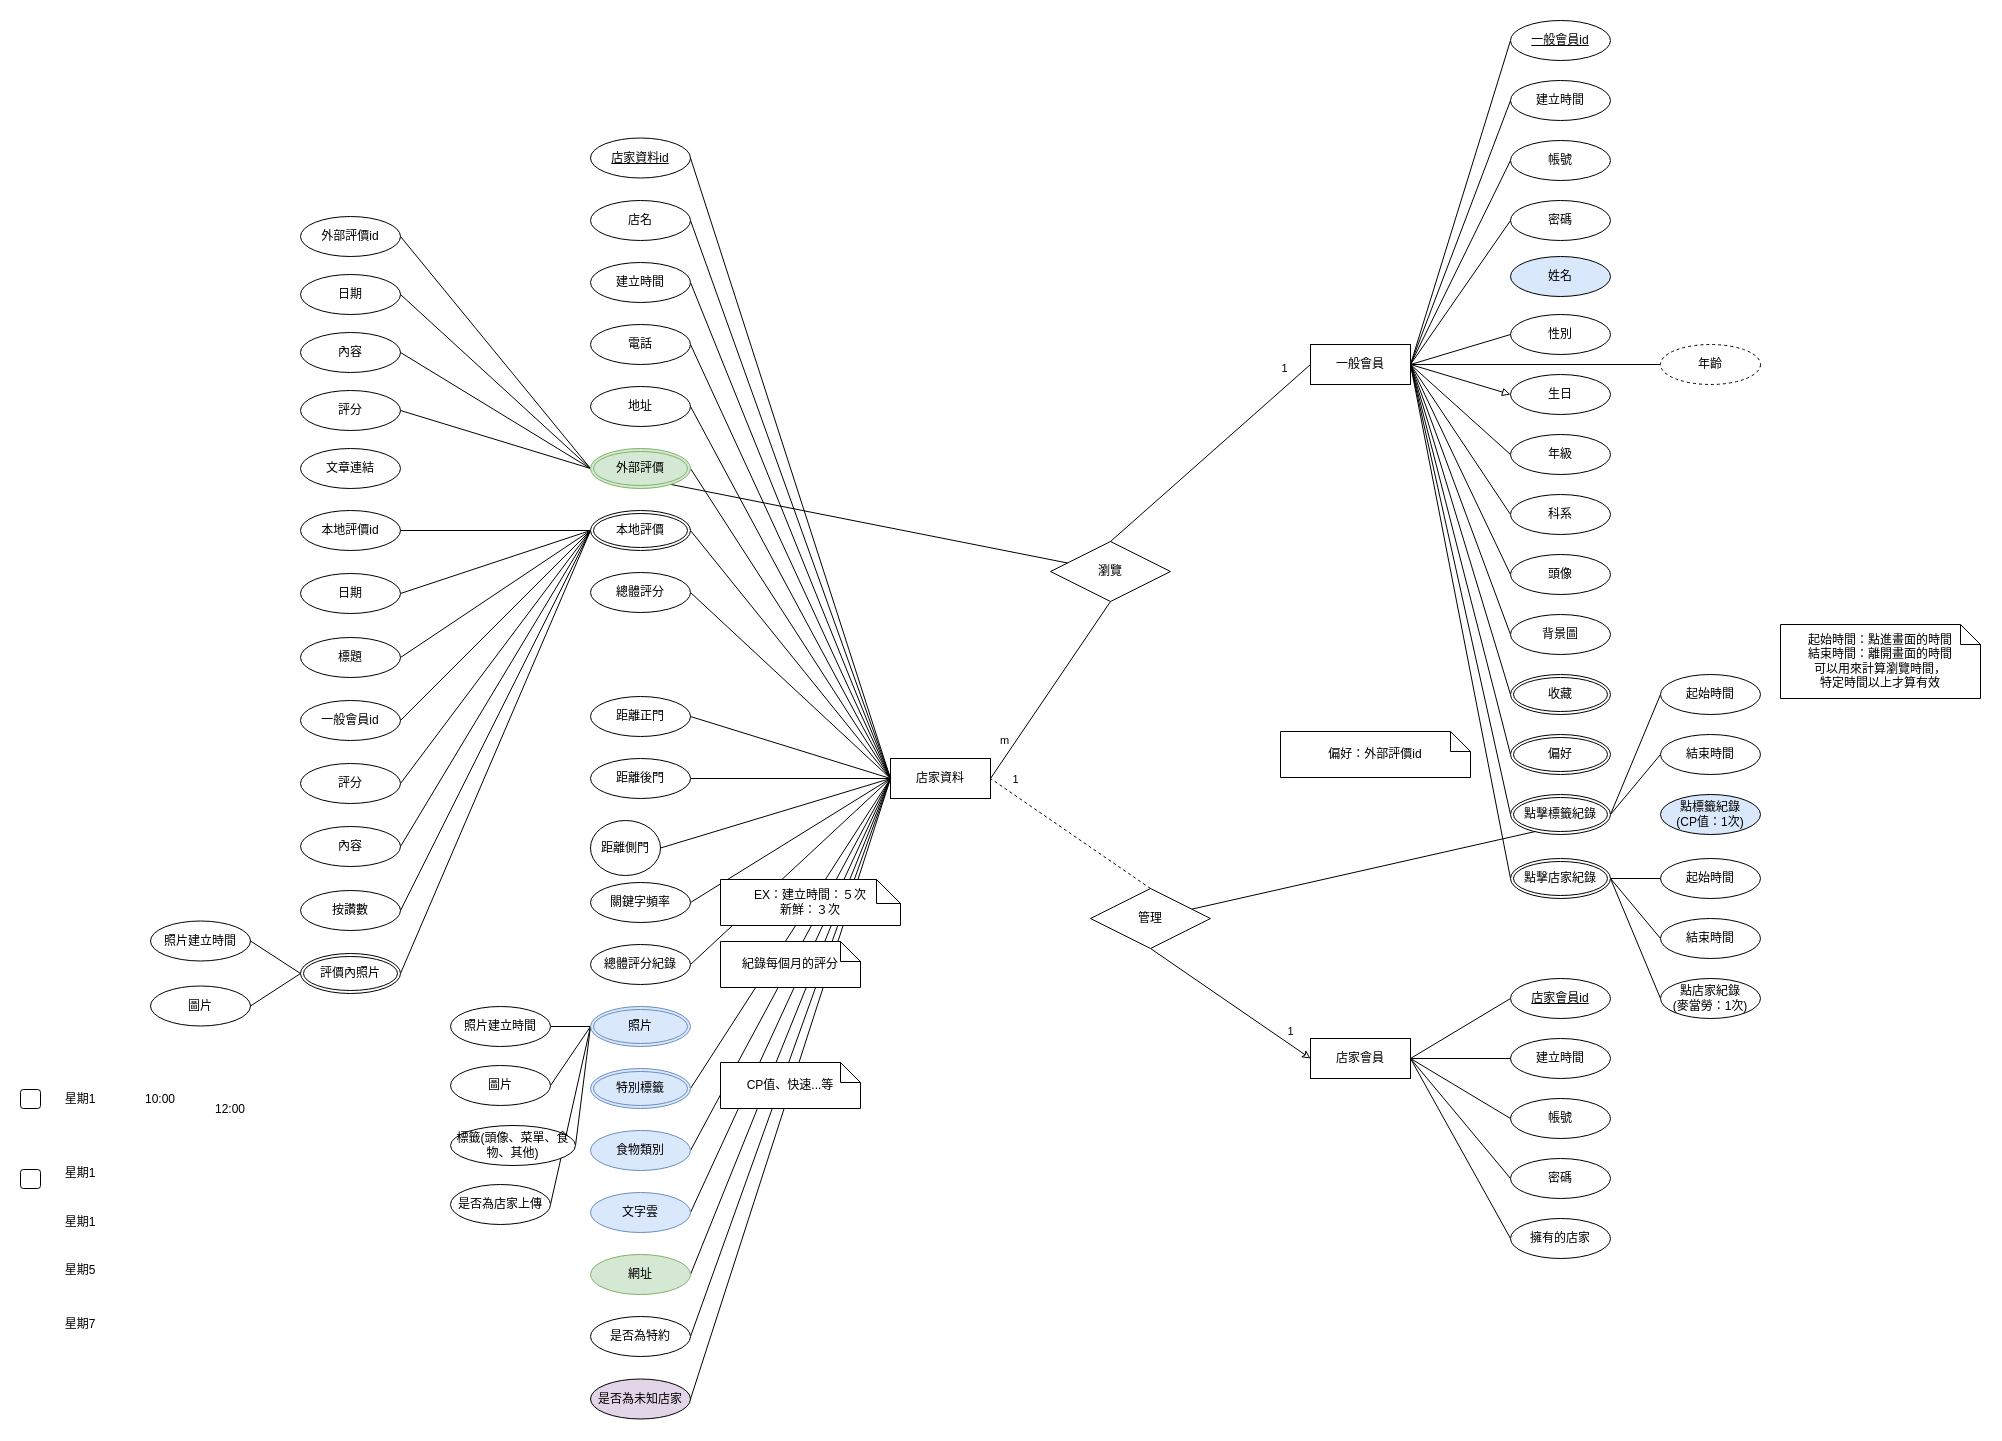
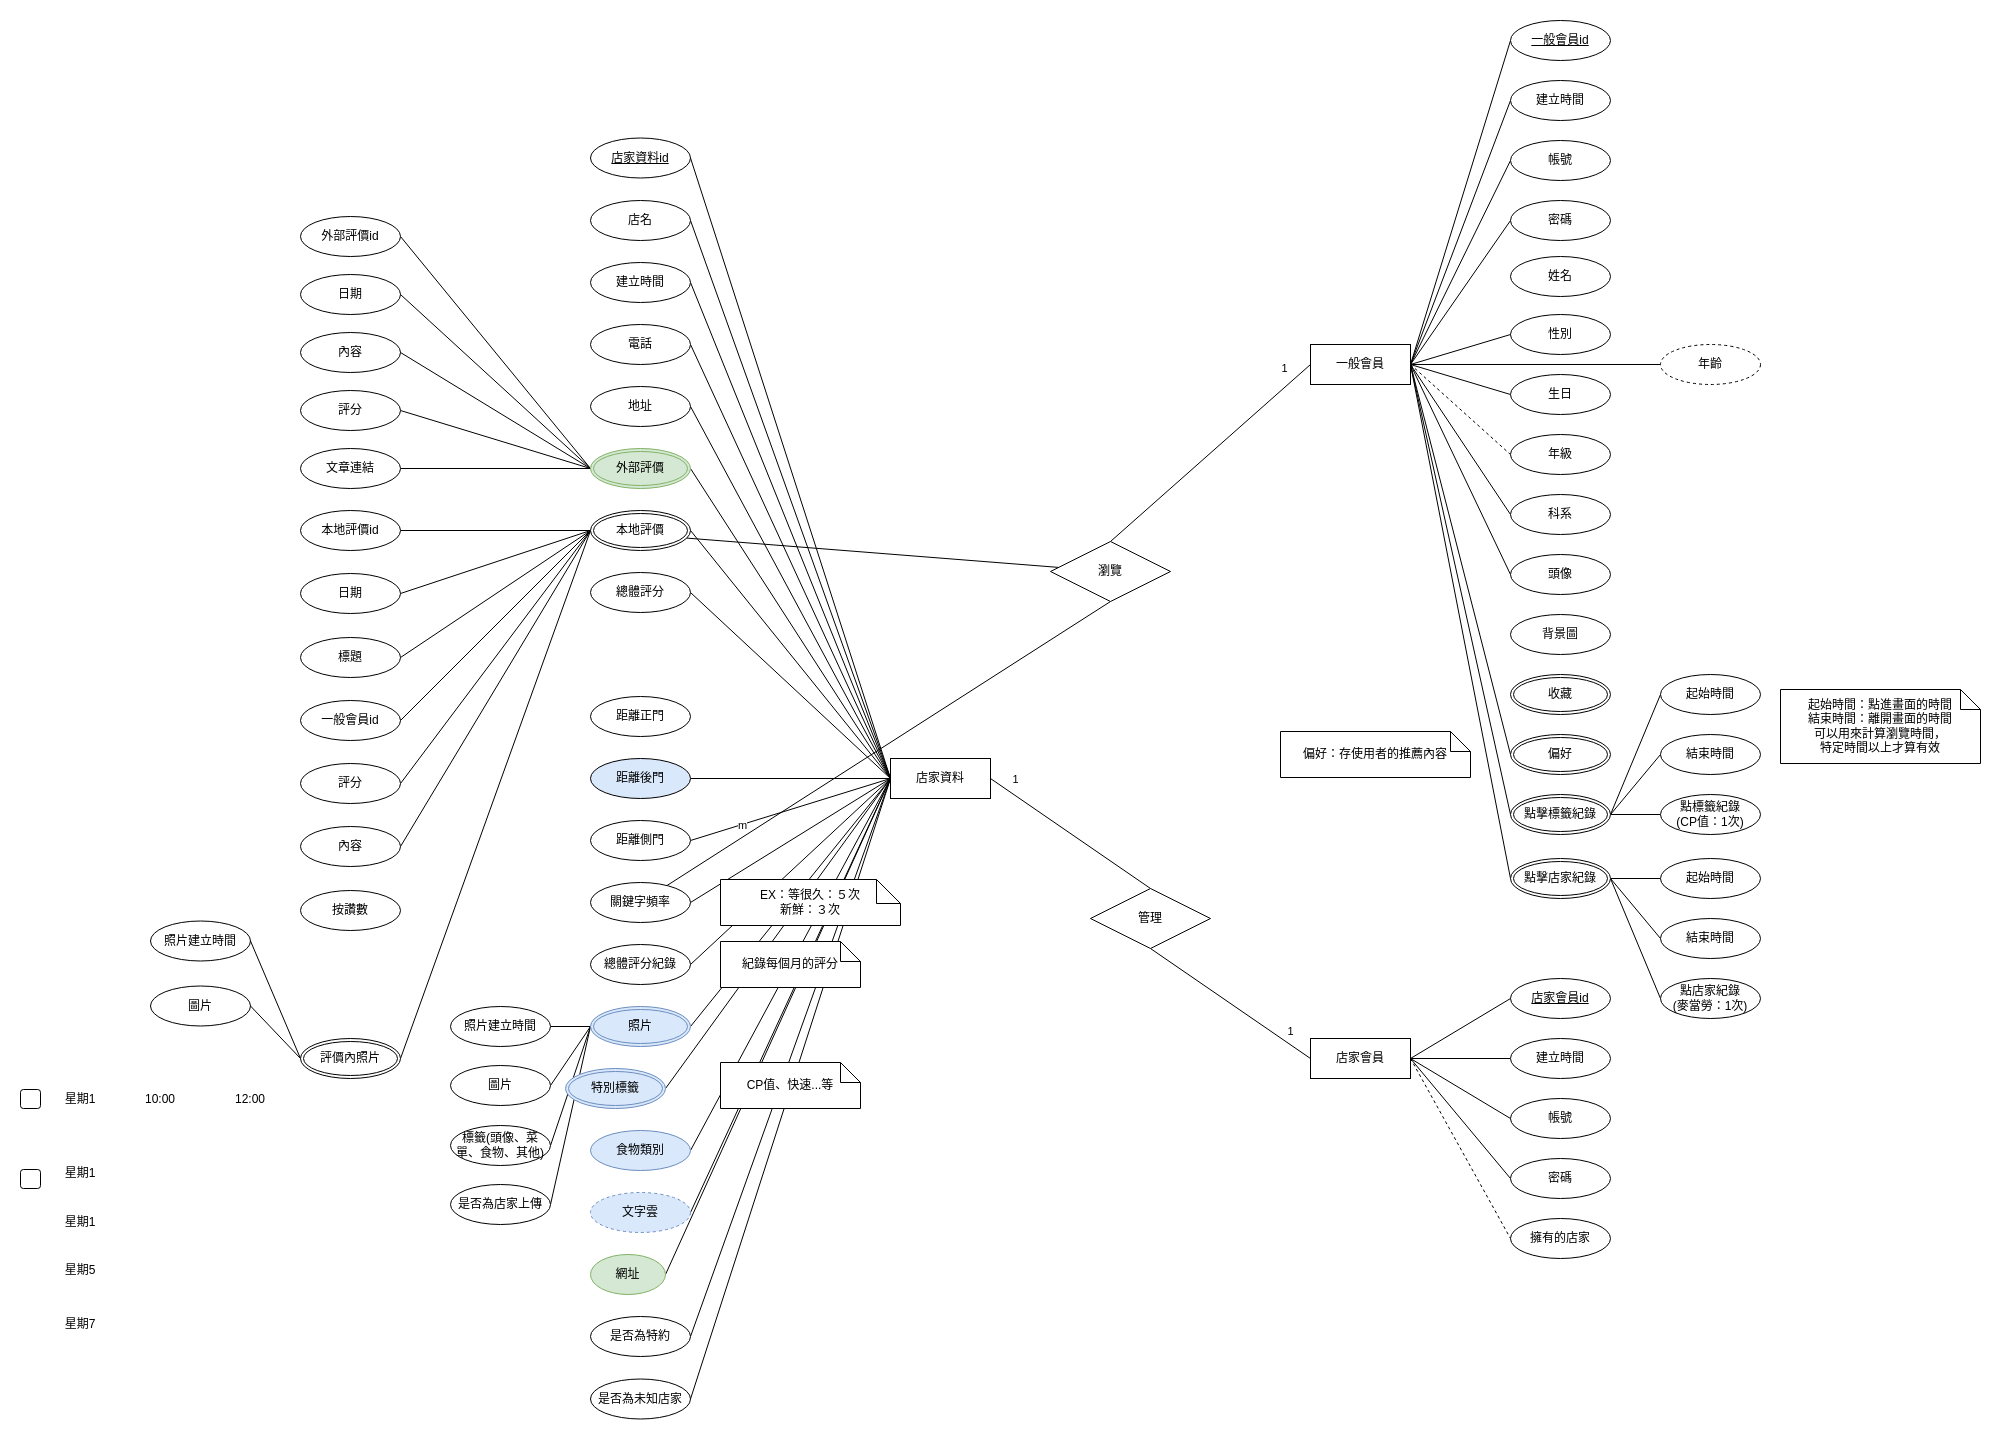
node "姓名": fillcolor #dae8fc -> #ffffff
edge "一般會員" -> "生日": arrowhead block -> none
edge "一般會員" -- "年級": style solid -> dashed
edge "一般會員" -- "背景圖": removed
edge "外部評價" -- "瀏覽": now "外部評價" -- "文章連結"
edge "一般會員" -- "收藏": removed
node "起始時間：點進畫面的時間 結束時間：離開畫面的時間 可以用來計算瀏覽時間， 特定時間以上才算有效": moved (1881, 662) -> (1881, 727)
edge "瀏覽" -- "店家資料": now "瀏覽" -- "關鍵字頻率"
edge "本地評價" -- "按讚數": now "本地評價" -- "瀏覽"
edge "距離正門" -- "店家資料": removed
node "偏好：外部評價id": label "偏好：外部評價id" -> "偏好：存使用者的推薦內容"
node "距離後門": fillcolor #ffffff -> #dae8fc
node "點標籤紀錄 (CP值：1次)": fillcolor #dae8fc -> #ffffff
edge "店家資料" -- "管理": style dashed -> solid
edge "店家資料" -- "照片": added
node "距離側門": size 70x55 -> 100x40
edge "點擊標籤紀錄" -- "管理": now "點擊標籤紀錄" -- "點標籤紀錄 (CP值：1次)"
node "EX：建立時間：５次 新鮮：３次": label "EX：建立時間：５次 新鮮：３次" -> "EX：等很久：５次 新鮮：３次"
node "評價內照片": moved (351, 974) -> (351, 1059)
edge "管理" -> "店家會員": arrowhead classic -> none
node "特別標籤": moved (641, 1089) -> (616, 1089)
node "12:00": moved (231, 1110) -> (251, 1100)
node "標籤(頭像、菜單、食物、其他)": size 125x40 -> 100x40
edge "店家會員" -- "擁有的店家": style solid -> dashed
node "文字雲": style solid -> dashed
node "網址": size 100x40 -> 75x40
node "是否為未知店家": fillcolor #e1d5e7 -> #ffffff
